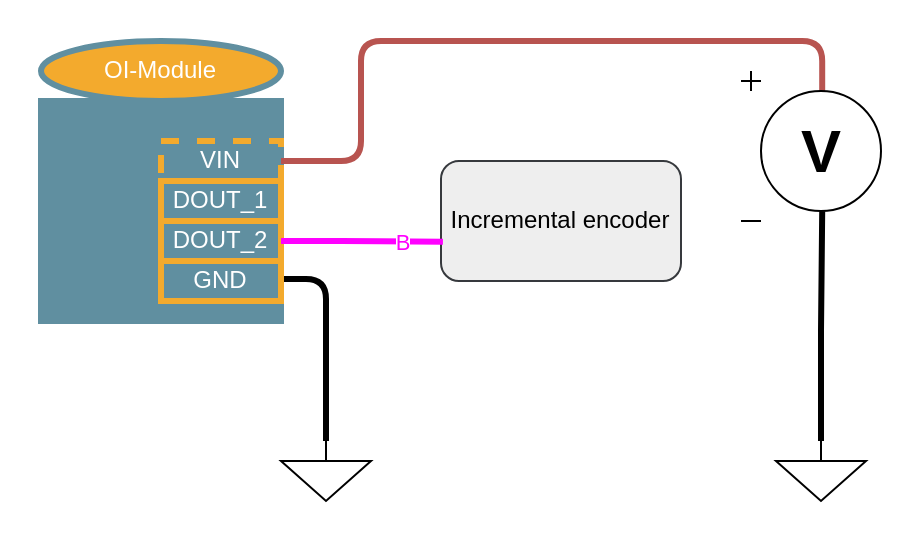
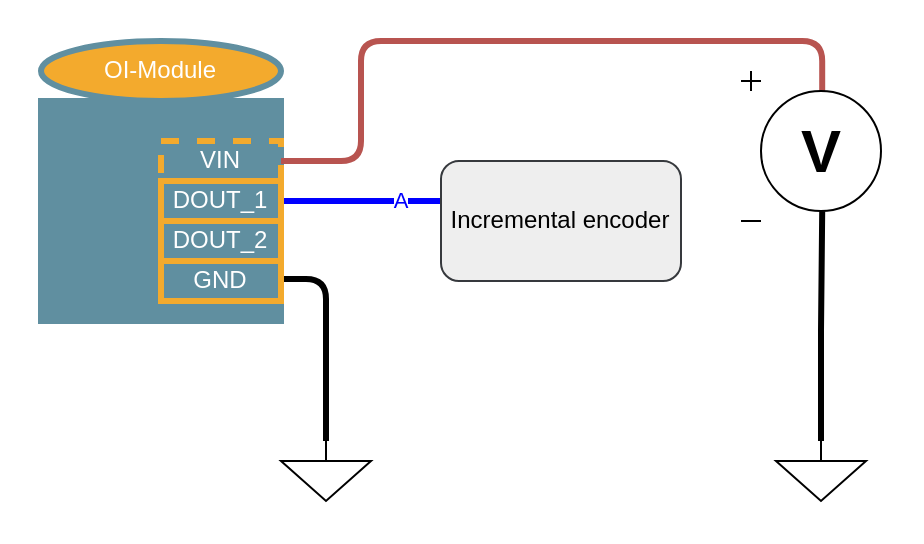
edge "DOUT_1" -- "Incremental encoder": added, label "A"
edge "Incremental encoder" -- "DOUT_2": removed, label "B"
